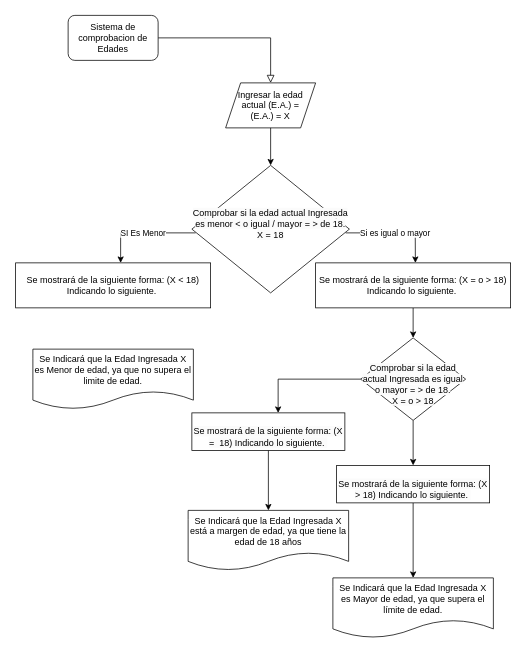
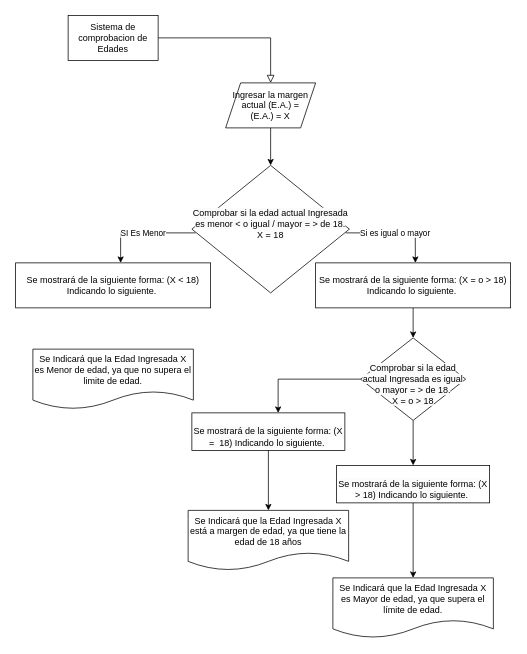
node "Sistema de comprobacion de Edades": shape rounded rectangle -> rectangle
node "Ingresar la edad actual (E.A.) = (E.A.) = X": label "Ingresar la edad actual (E.A.) = (E.A.) = X" -> "Ingresar la margen actual (E.A.) = (E.A.) = X"
